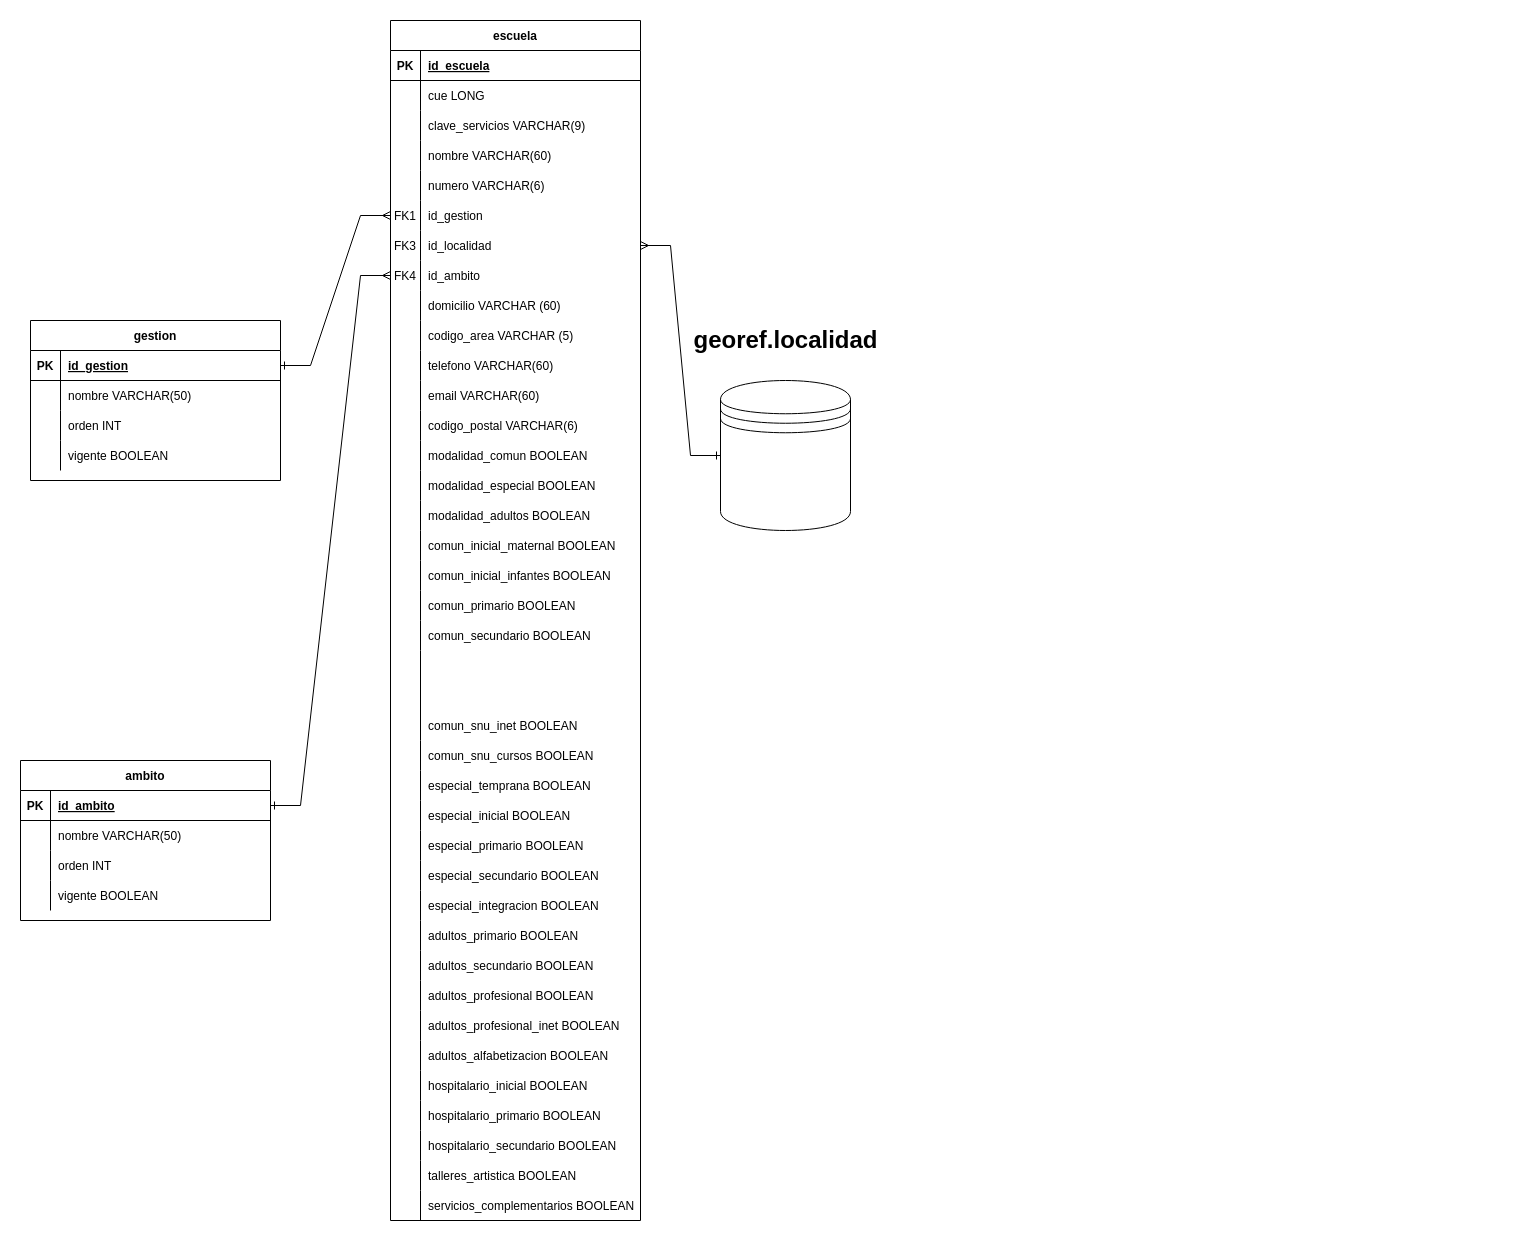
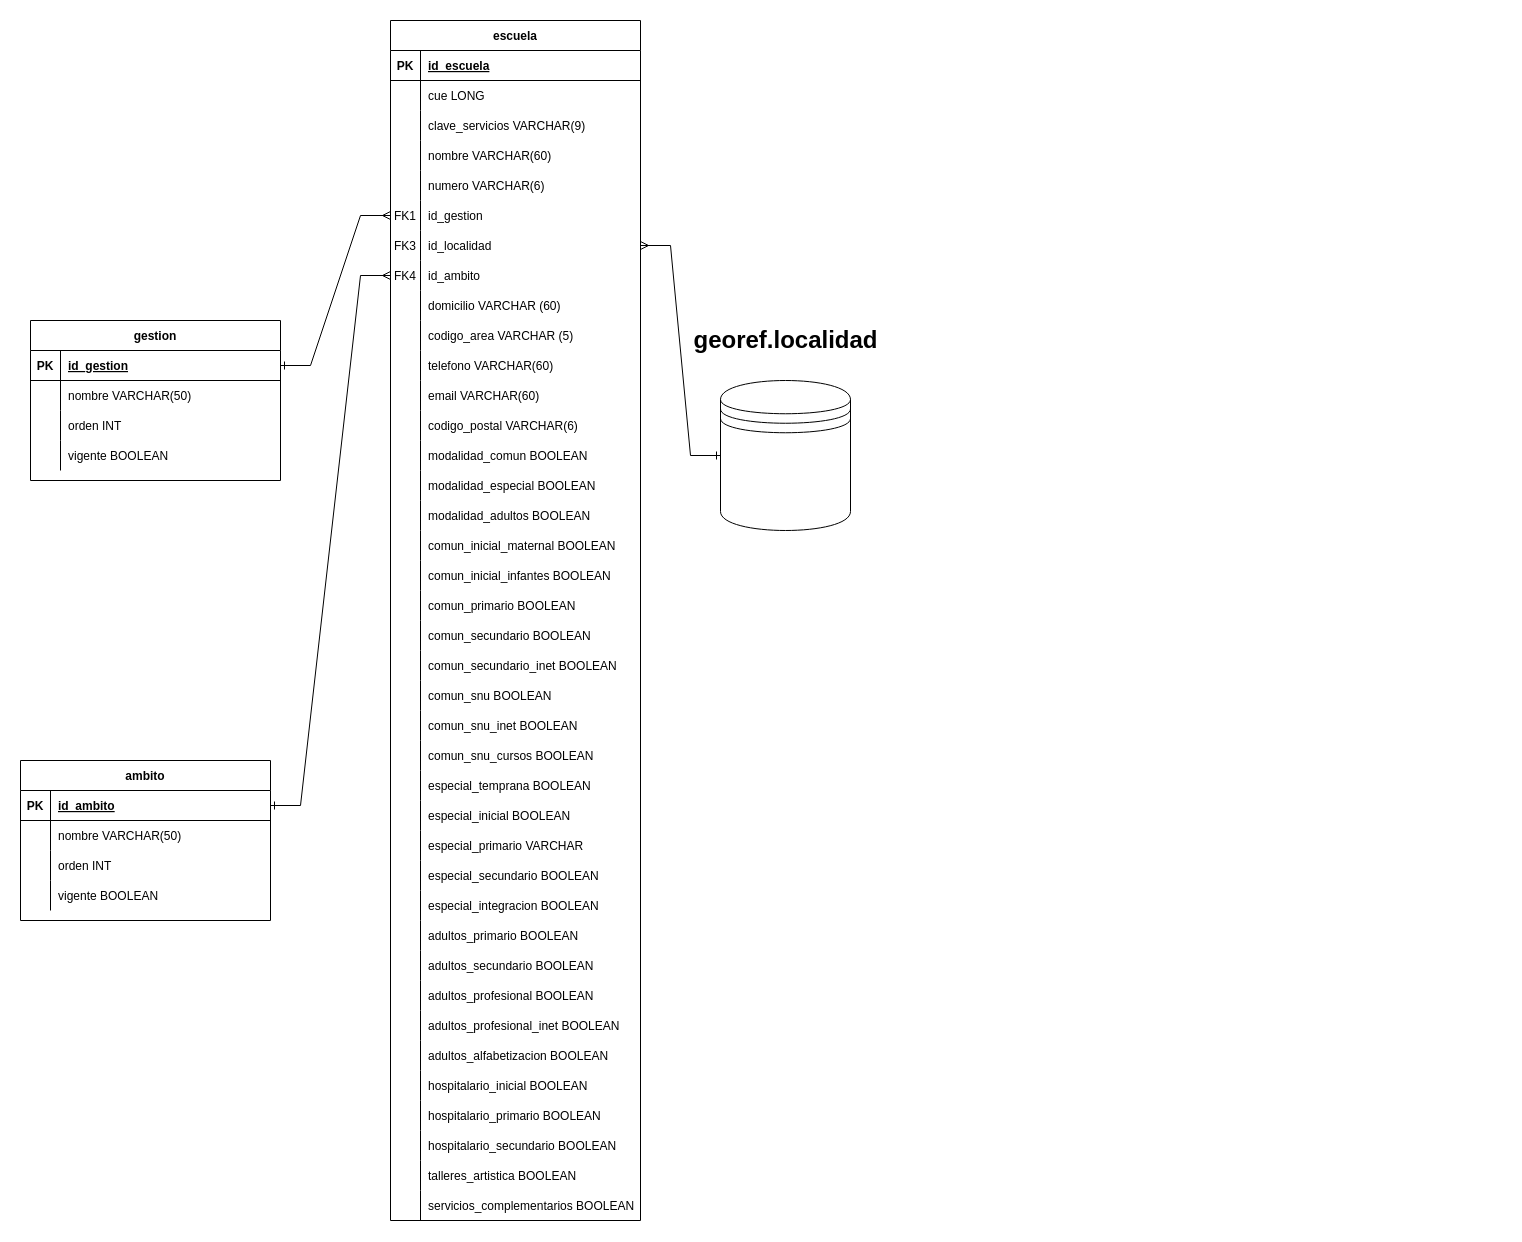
node "comun_secundario_inet BOOLEAN": added
node "comun_snu BOOLEAN": added
node "especial_primario BOOLEAN": label "especial_primario BOOLEAN" -> "especial_primario VARCHAR"
